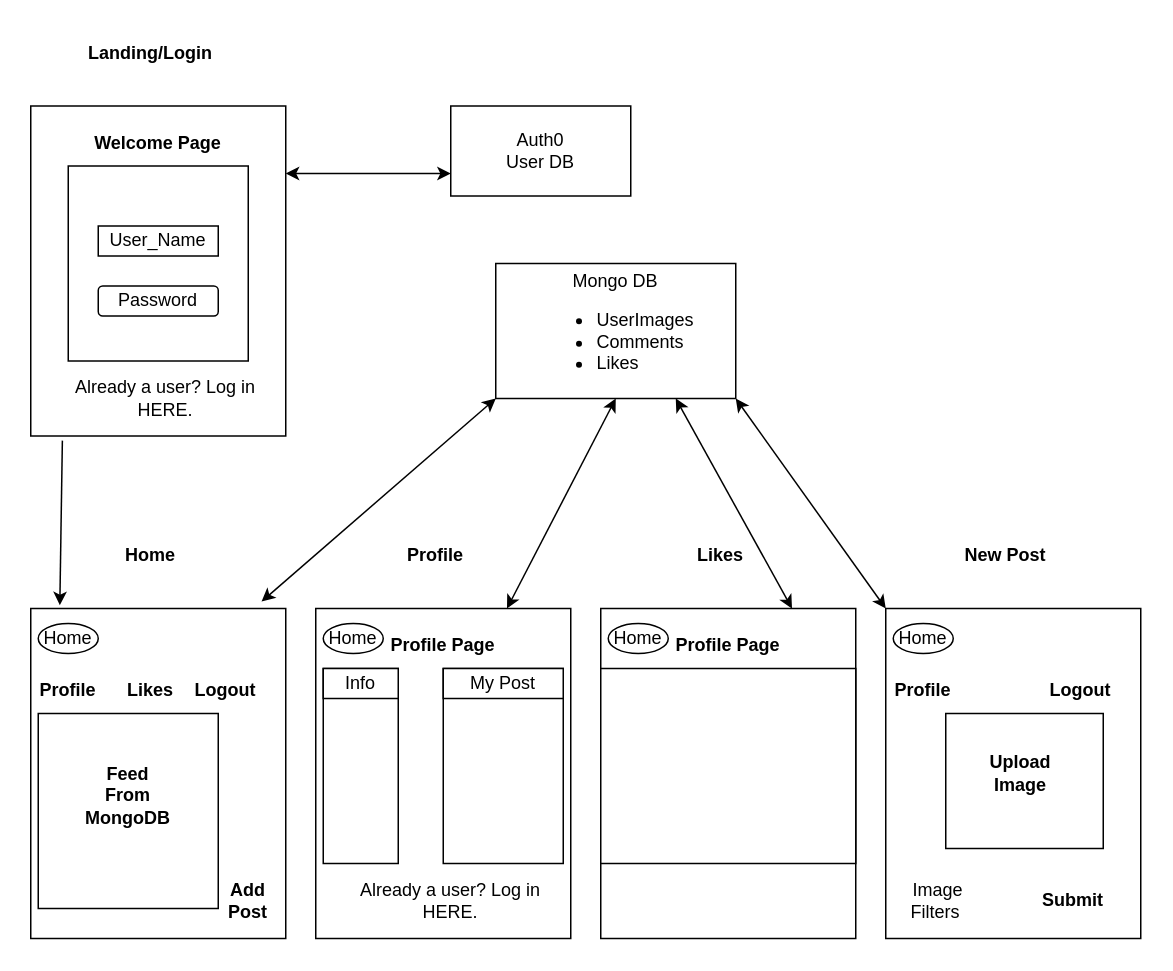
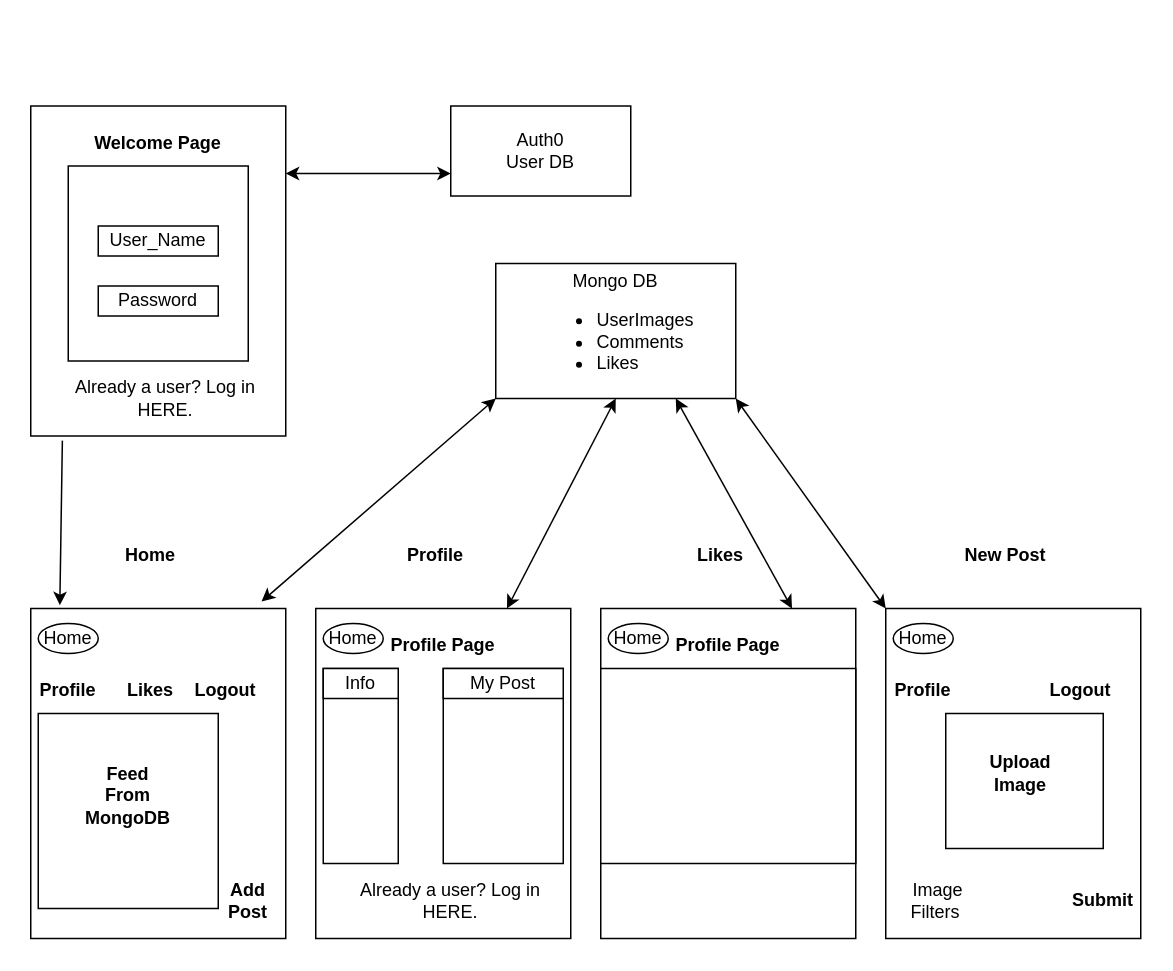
node "Landing/Login": removed
node "Password": shape rounded rectangle -> rectangle
node "Submit": moved (1073, 901) -> (1103, 901)
